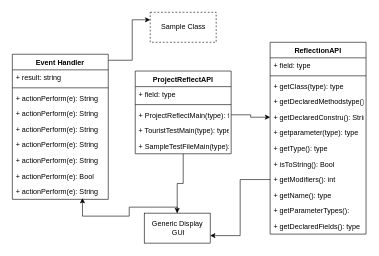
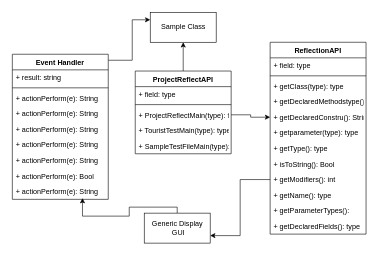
node "Sample Class": style dashed -> solid
edge "ProjectReflectAPI" -> "Generic Display GUI": now "ProjectReflectAPI" -> "Sample Class"
